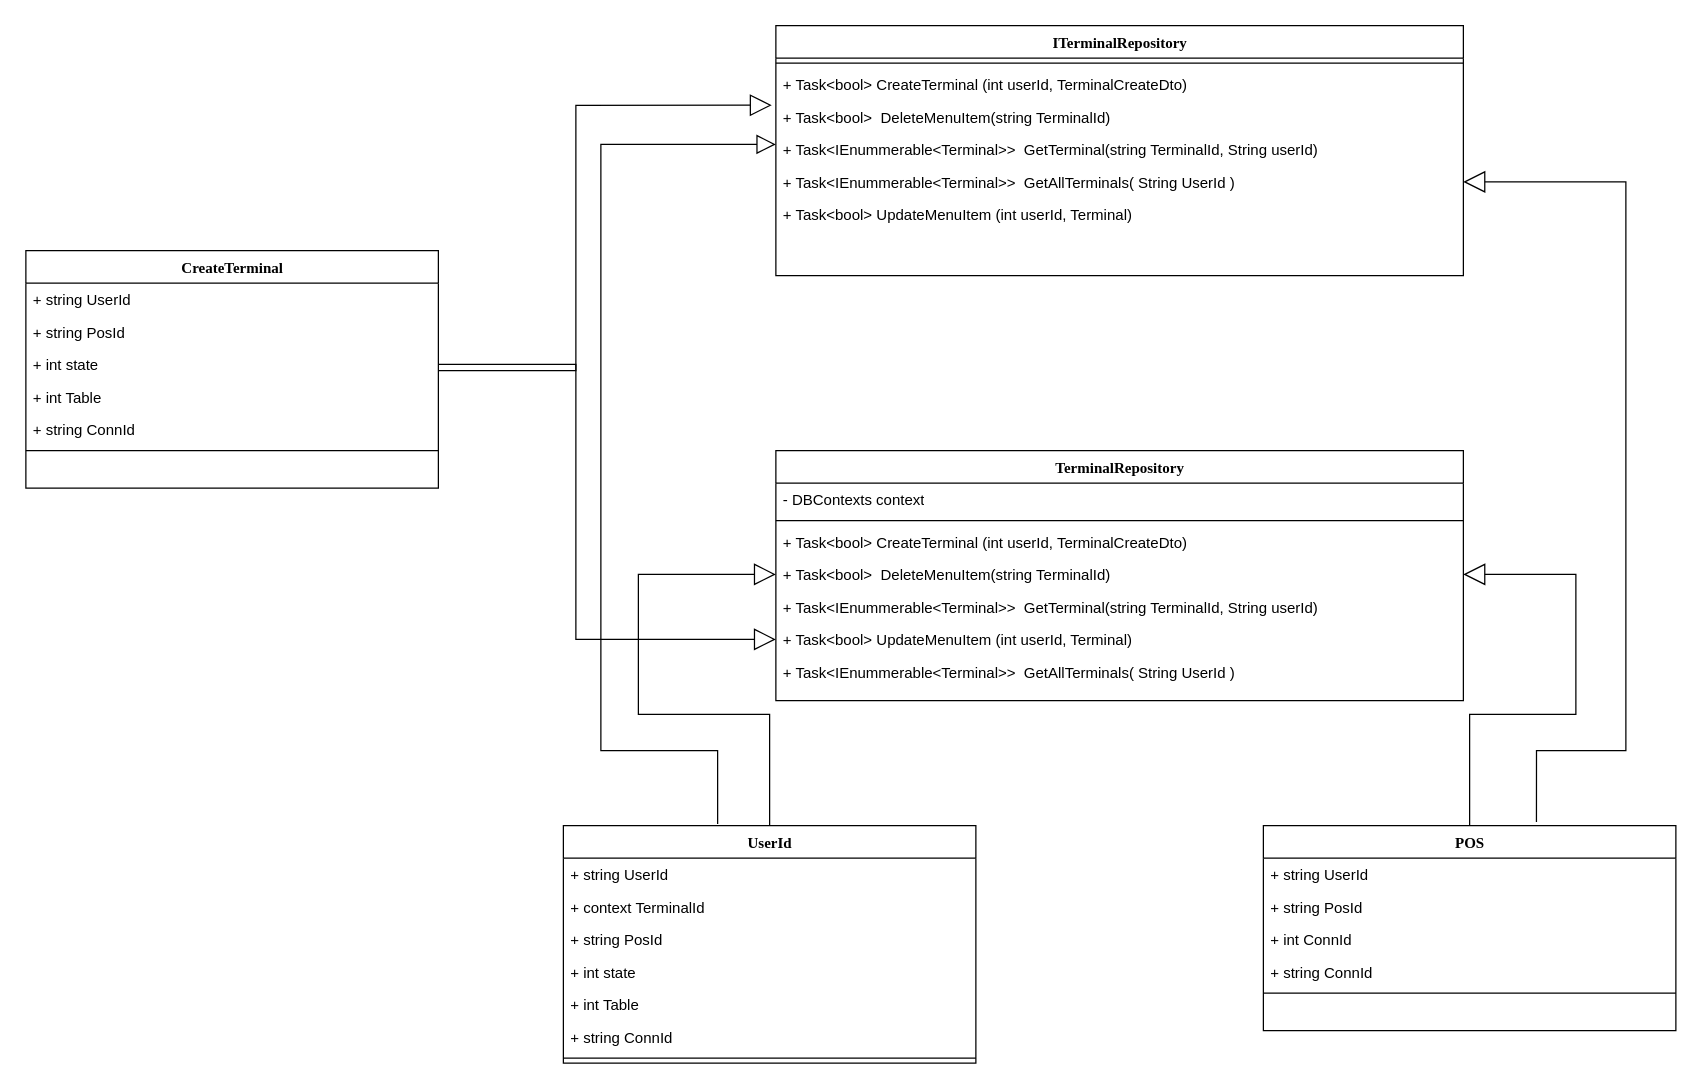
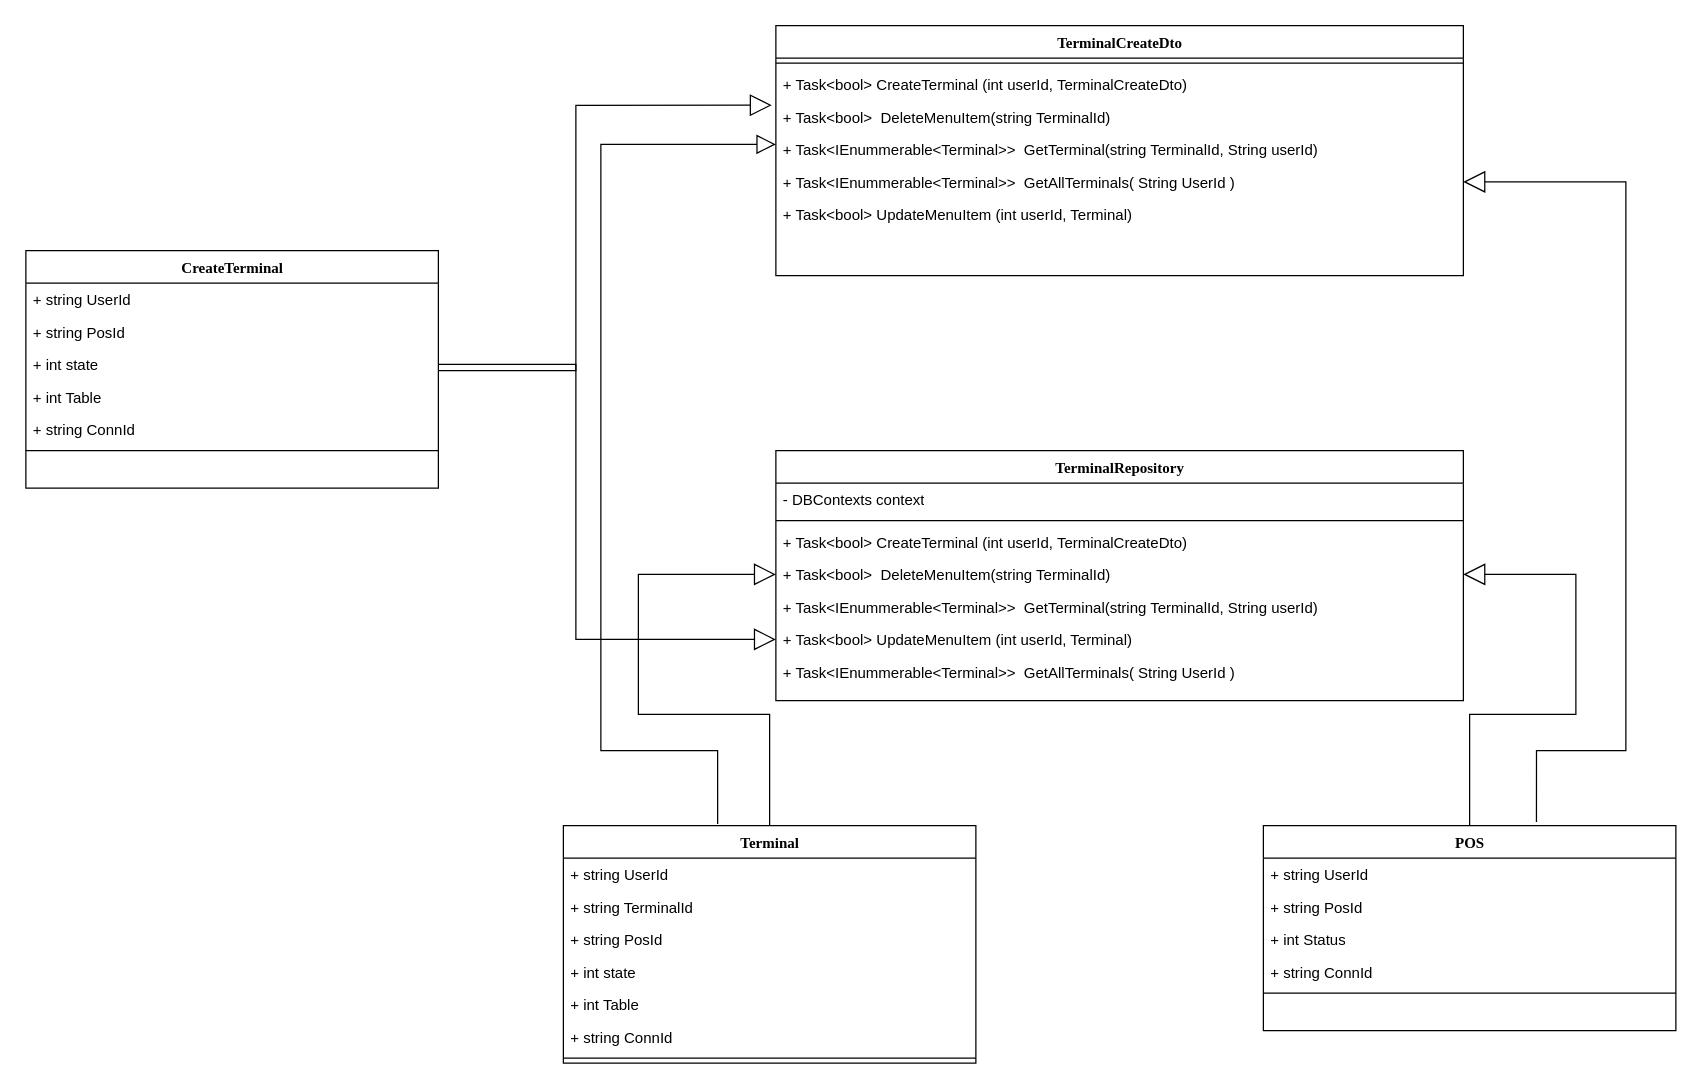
node "ITerminalRepository": label "ITerminalRepository" -> "TerminalCreateDto"
node "UserId": label "UserId" -> "Terminal"
node "+ context TerminalId": label "+ context TerminalId" -> "+ string TerminalId"
node "+ int ConnId": label "+ int ConnId" -> "+ int Status"
